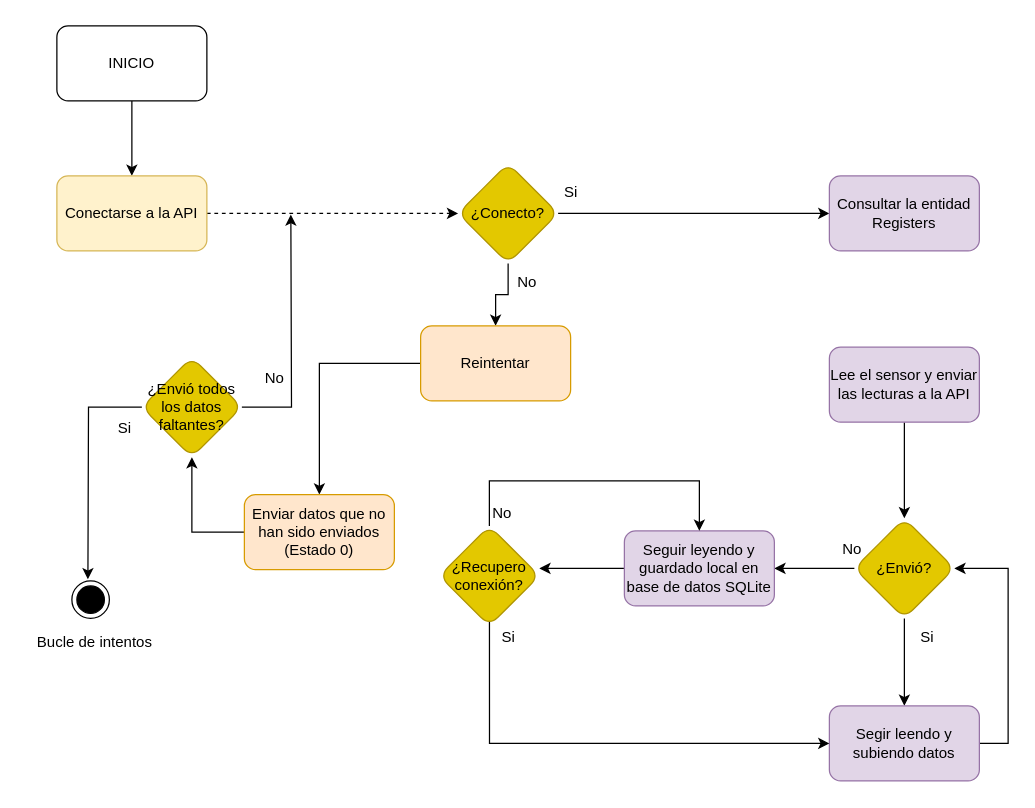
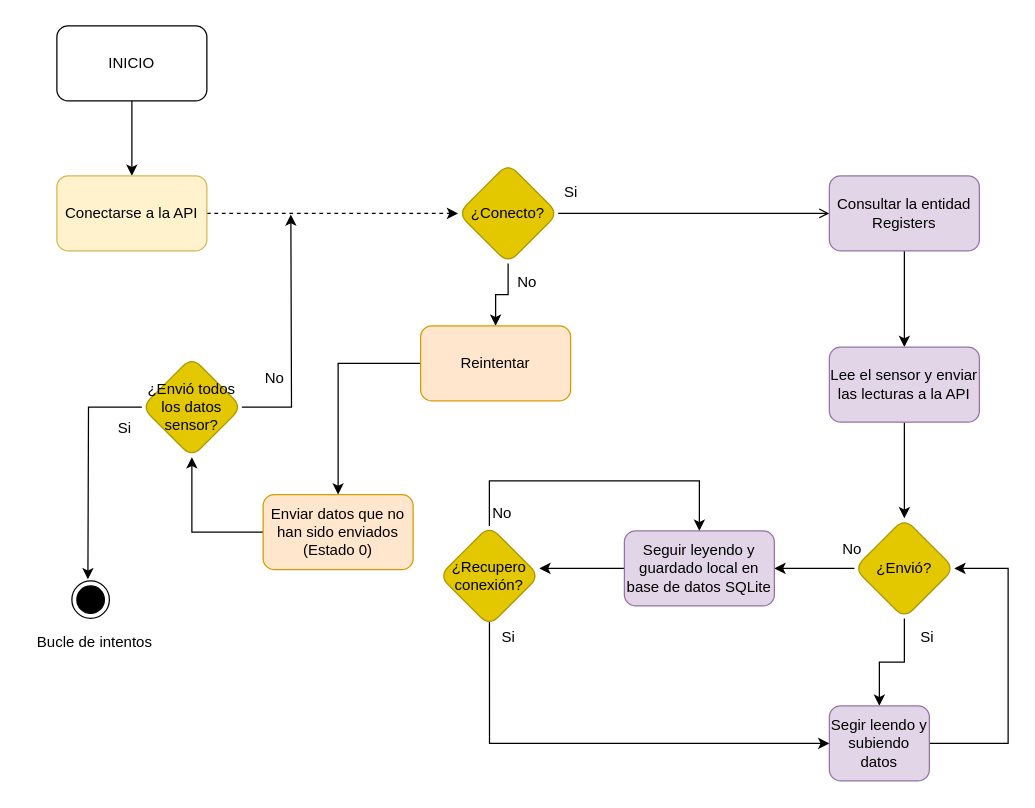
edge "¿Conecto?" -> "Consultar la entidad Registers": arrowhead classic -> open
edge "Consultar la entidad Registers" -> "Lee el sensor y enviar las lecturas a la API": added
node "¿Envió todos los datos faltantes?": label "¿Envió todos los datos faltantes?" -> "¿Envió todos los datos sensor?"
node "Enviar datos que no han sido enviados (Estado 0)": moved (319, 532) -> (338, 532)
node "Segir leendo y subiendo datos": size 150x75 -> 100x75
